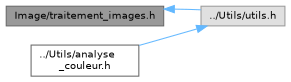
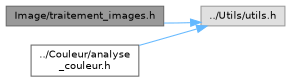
edge "../Utils/utils.h" -> "Image/traitement_images.h": reversed
node "../Utils/analyse _couleur.h": label "../Utils/analyse _couleur.h" -> "../Couleur/analyse _couleur.h"
